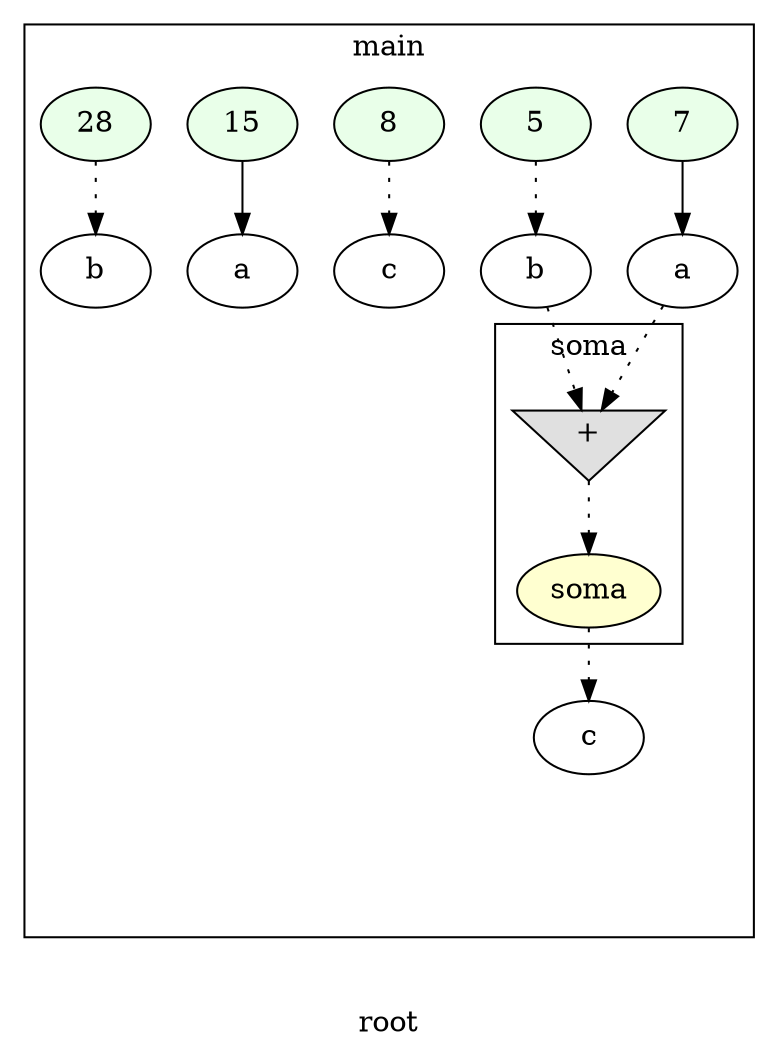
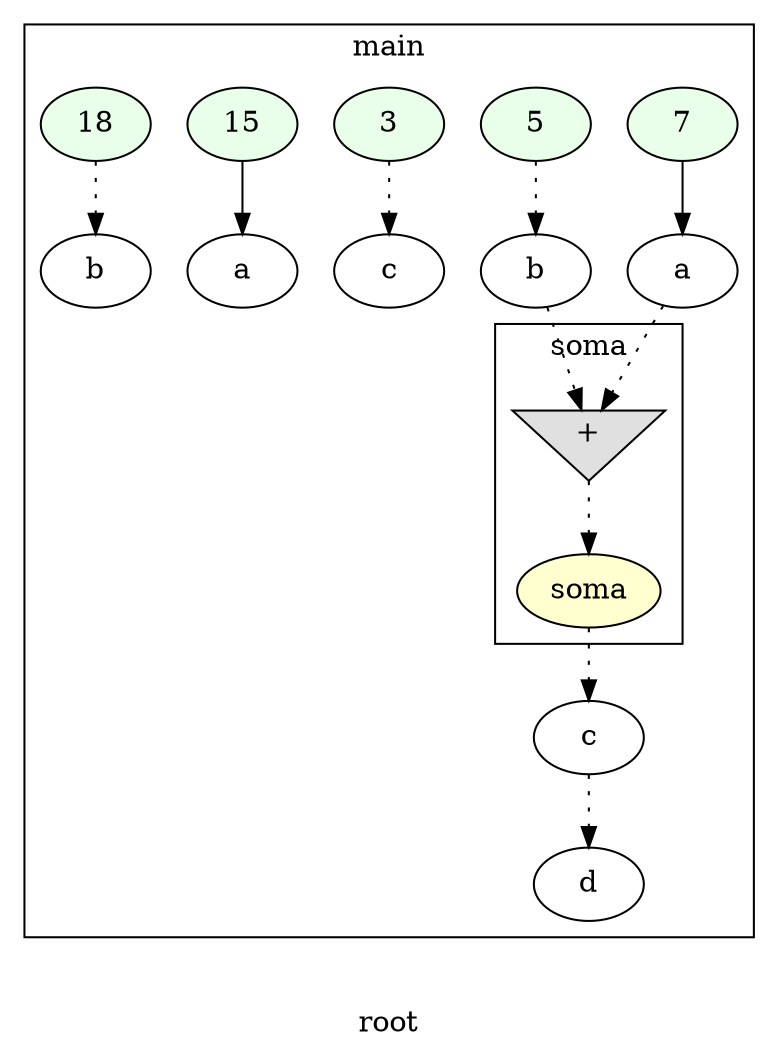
node "28": label "28" -> "18"
node "8": label "8" -> "3"
node "d": added
